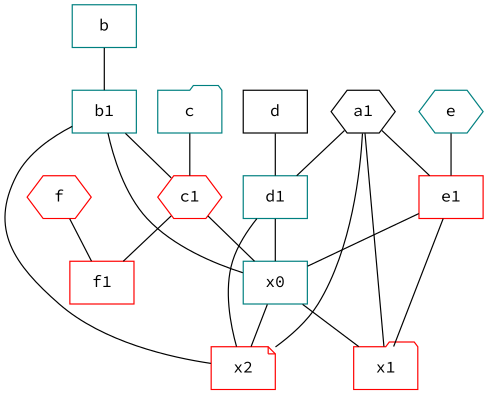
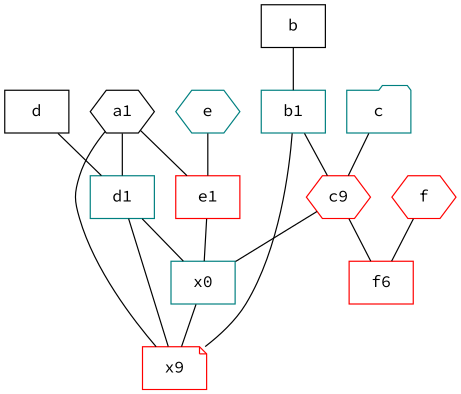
node "b": color teal -> black
node "c1": label "c1" -> "c9"
edge "b1" -- "x0": removed
node "f1": label "f1" -> "f6"
node "x2": label "x2" -> "x9"
node "x1": removed
